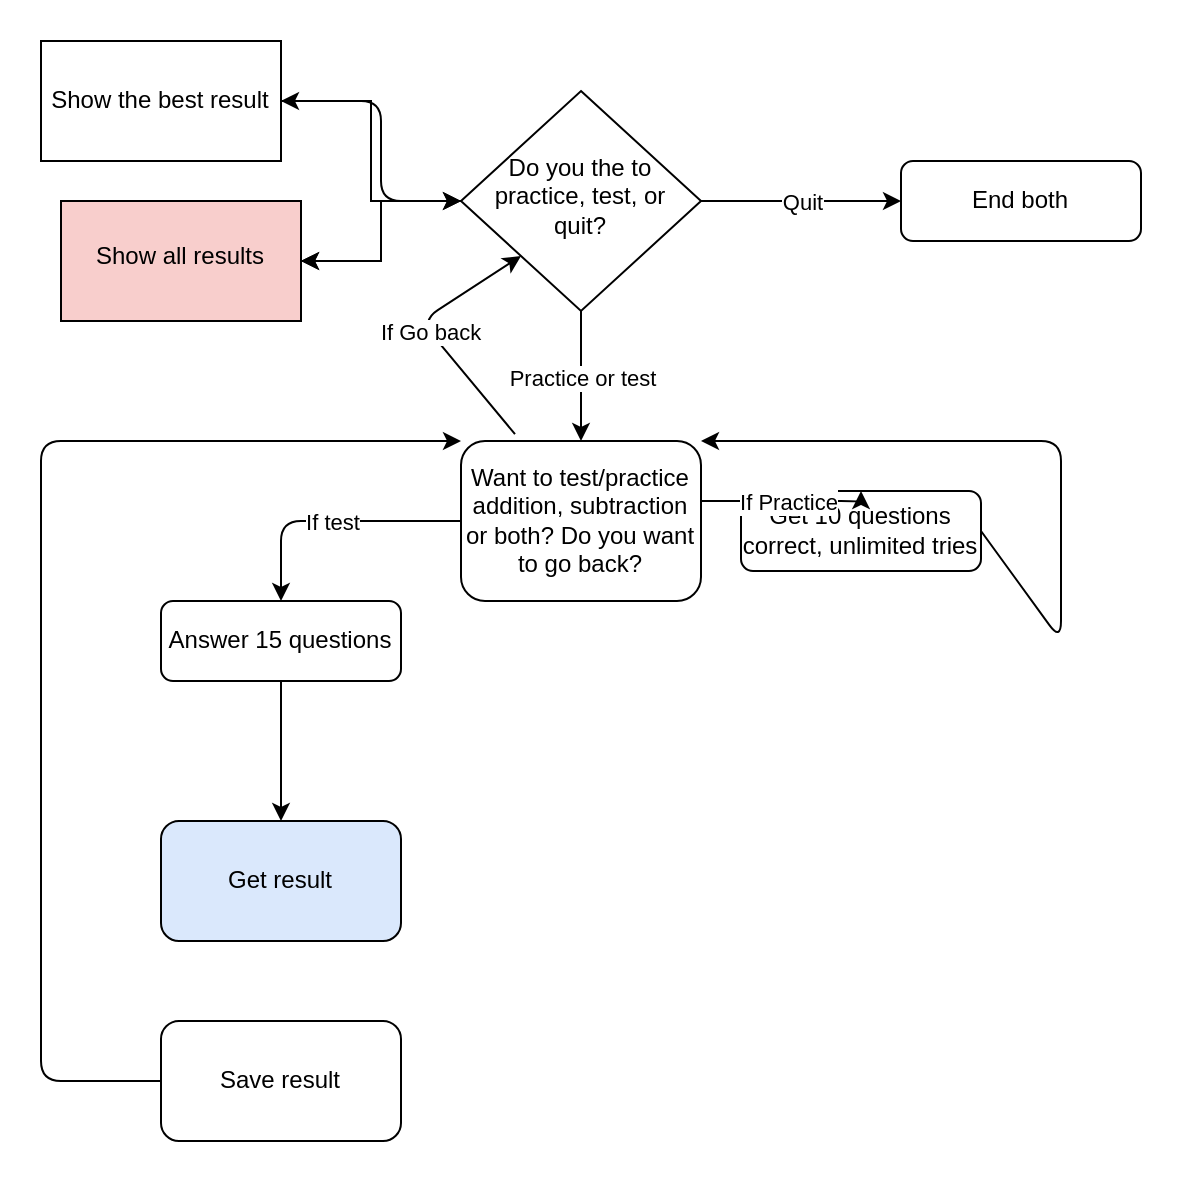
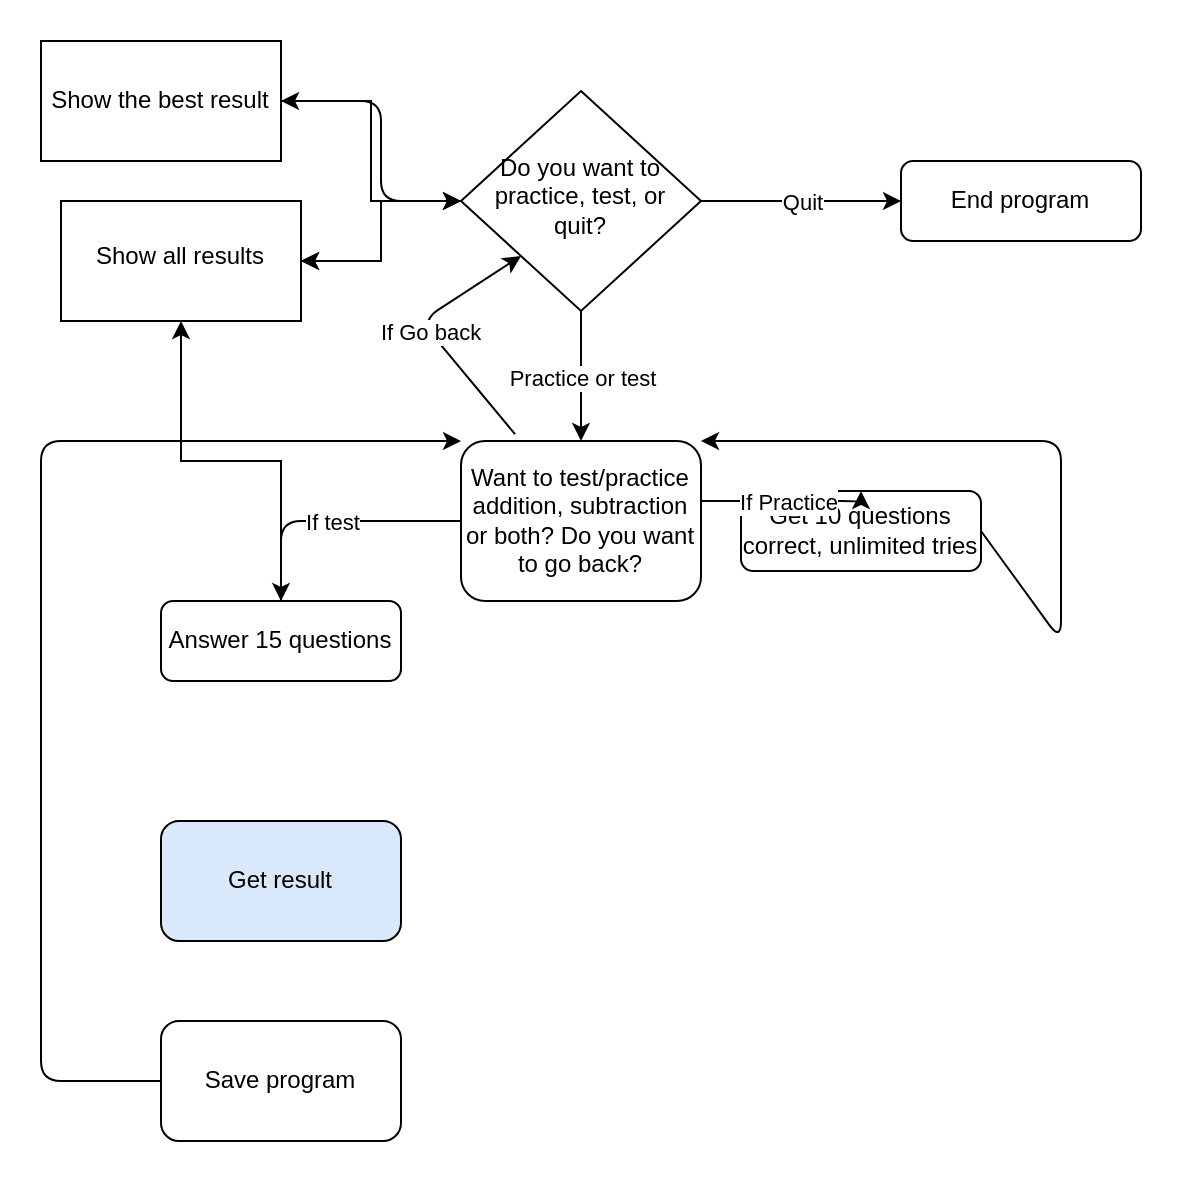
node "Do you the to practice, test, or quit?": label "Do you the to practice, test, or quit?" -> "Do you want to practice, test, or quit?"
node "End both": label "End both" -> "End program"
node "Show all results": fillcolor #f8cecc -> #ffffff
edge "Answer 15 questions" -> "Get result": now "Answer 15 questions" -> "Show all results"
node "Save result": label "Save result" -> "Save program"
